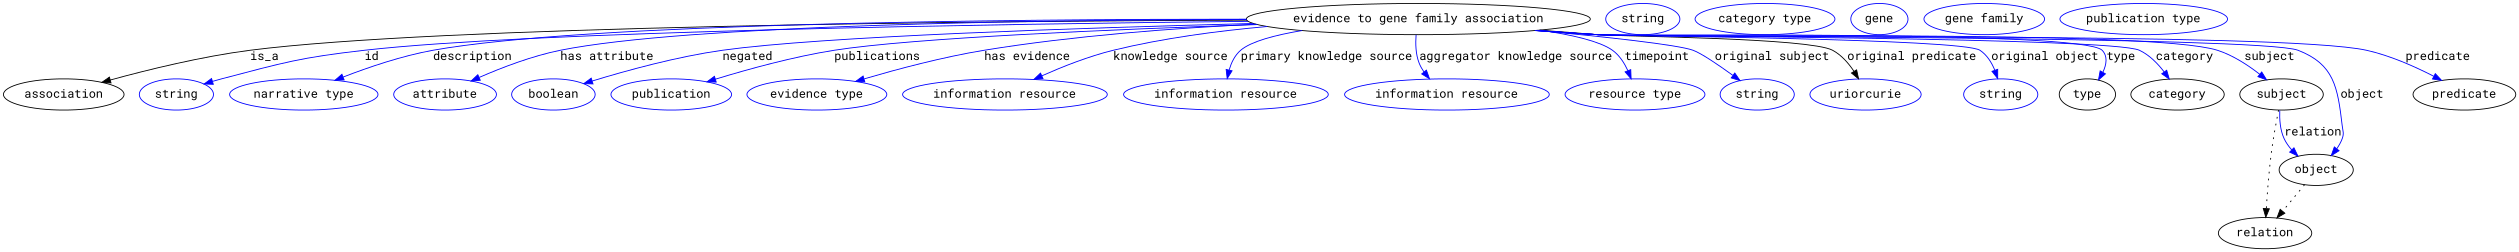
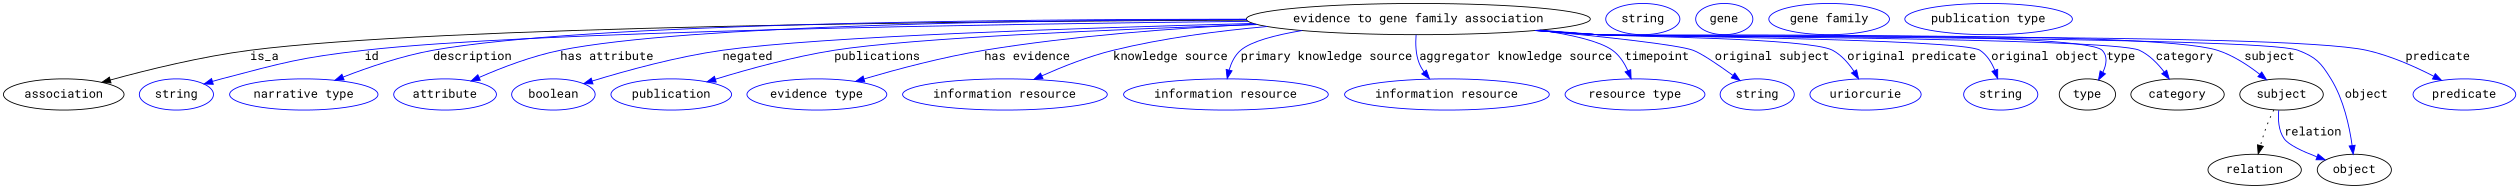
node "category type": removed
edge "evidence to gene family association" -> "uriorcurie": color black -> blue
node "predicate": color black -> blue
edge "object" -> "relation": removed
